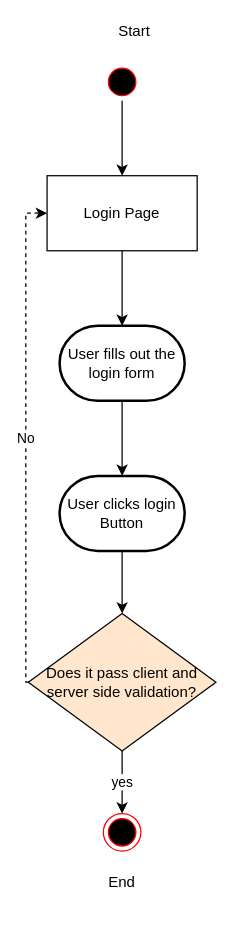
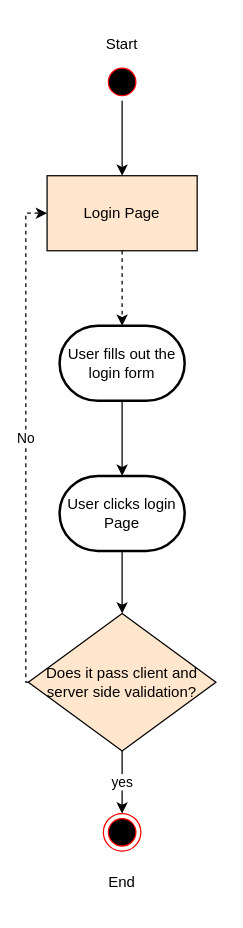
node "Start": moved (134, 32) -> (122, 44)
node "Login Page": fillcolor #ffffff -> #ffe6cc
edge "Login Page" -> "User fills out the login form": style solid -> dashed
node "User clicks login Button": label "User clicks login Button" -> "User clicks login Page"
